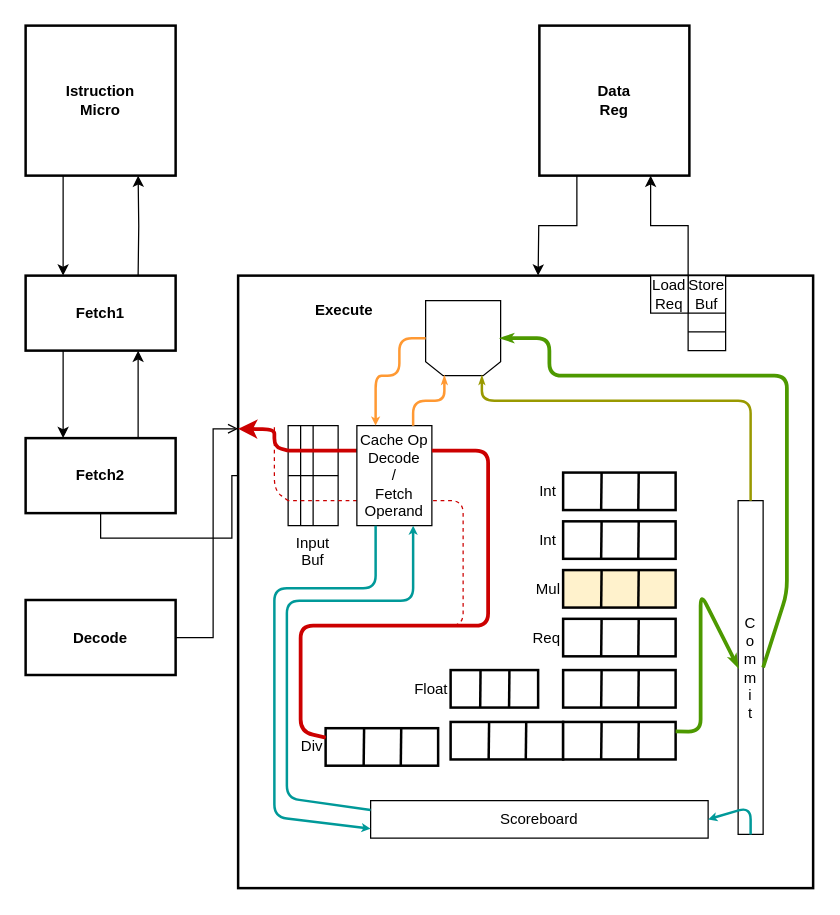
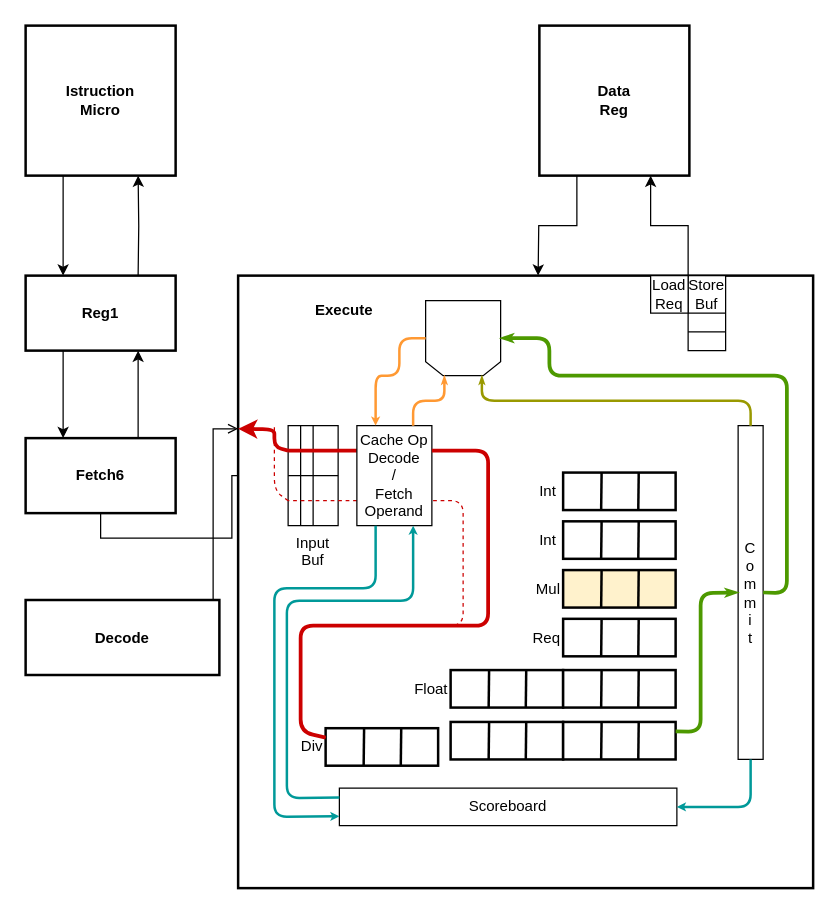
node "Fetch1": label "Fetch1" -> "Reg1"
node "Fetch2": label "Fetch2" -> "Fetch6"
node "Decode": size 150x75 -> 194x75
node "C o m m i t": moved (751, 668) -> (751, 593)
node "Float": size 88x38 -> 113x38
node "Scoreboard": moved (539, 819) -> (508, 807)
